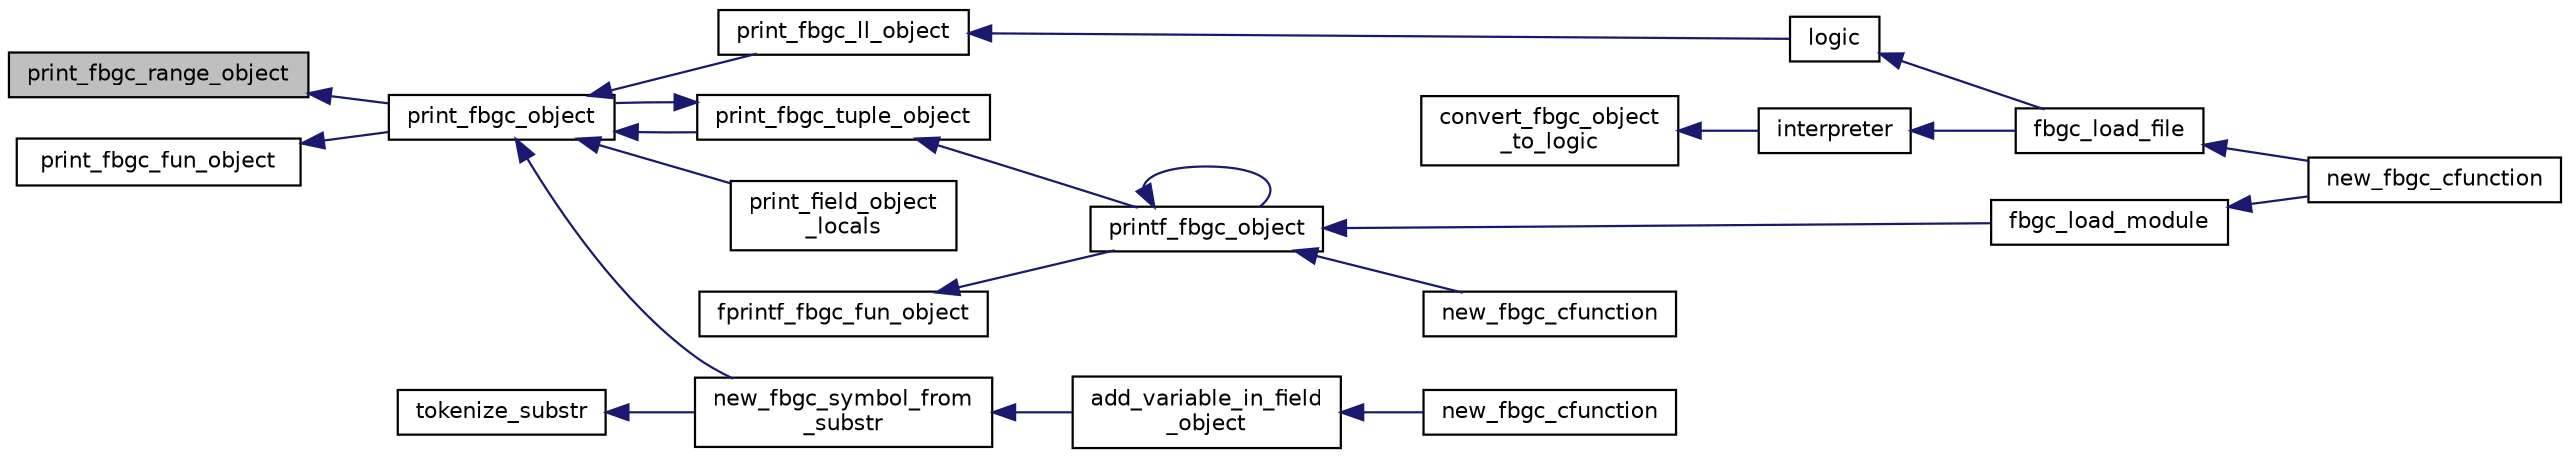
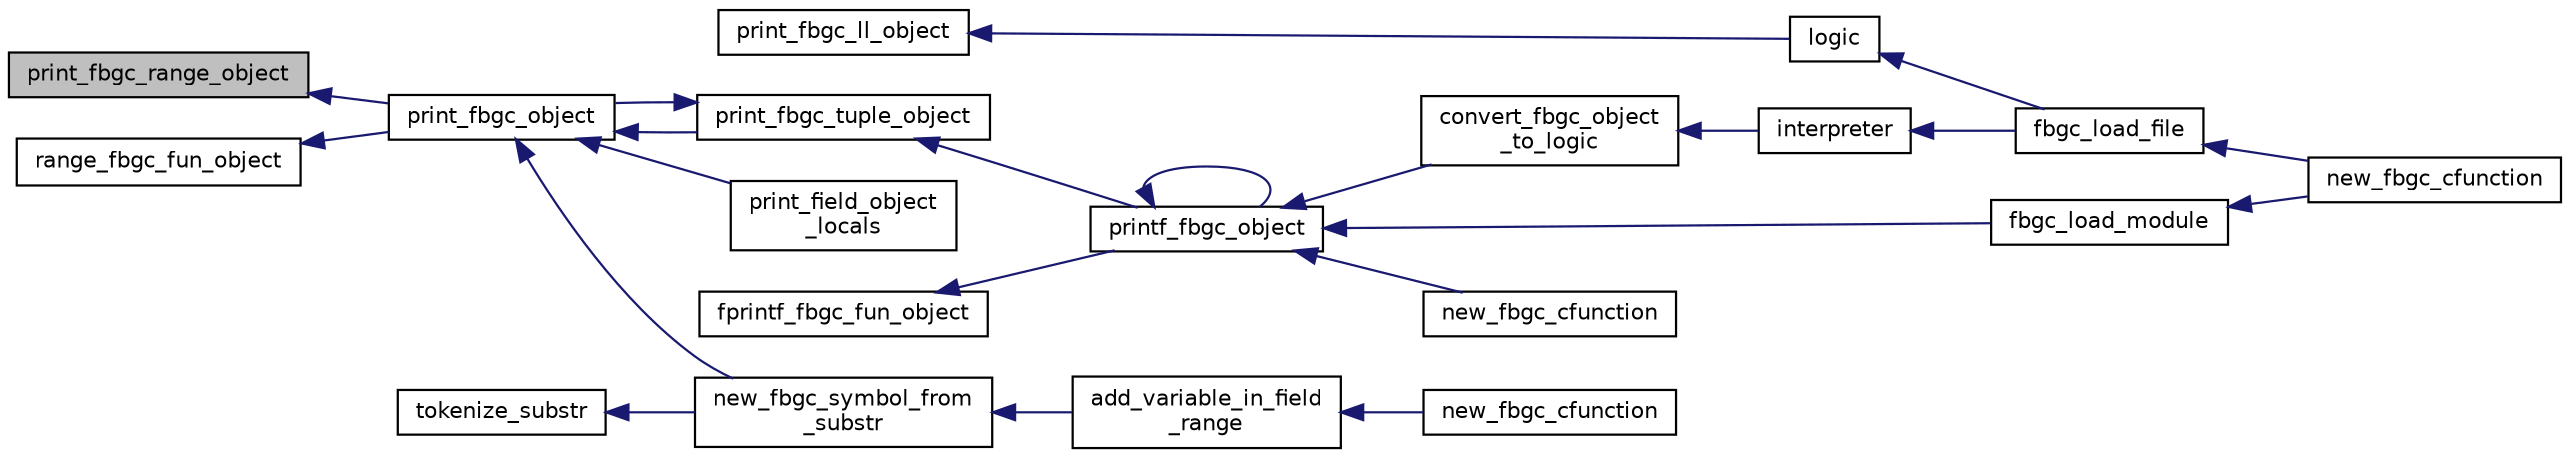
edge "print_fbgc_ll_object" -> "print_fbgc_object": removed
node "print_fbgc_fun_object": label "print_fbgc_fun_object" -> "range_fbgc_fun_object"
edge "convert_fbgc_object _to_logic" -> "printf_fbgc_object": added
node "add_variable_in_field _object": label "add_variable_in_field _object" -> "add_variable_in_field _range"
